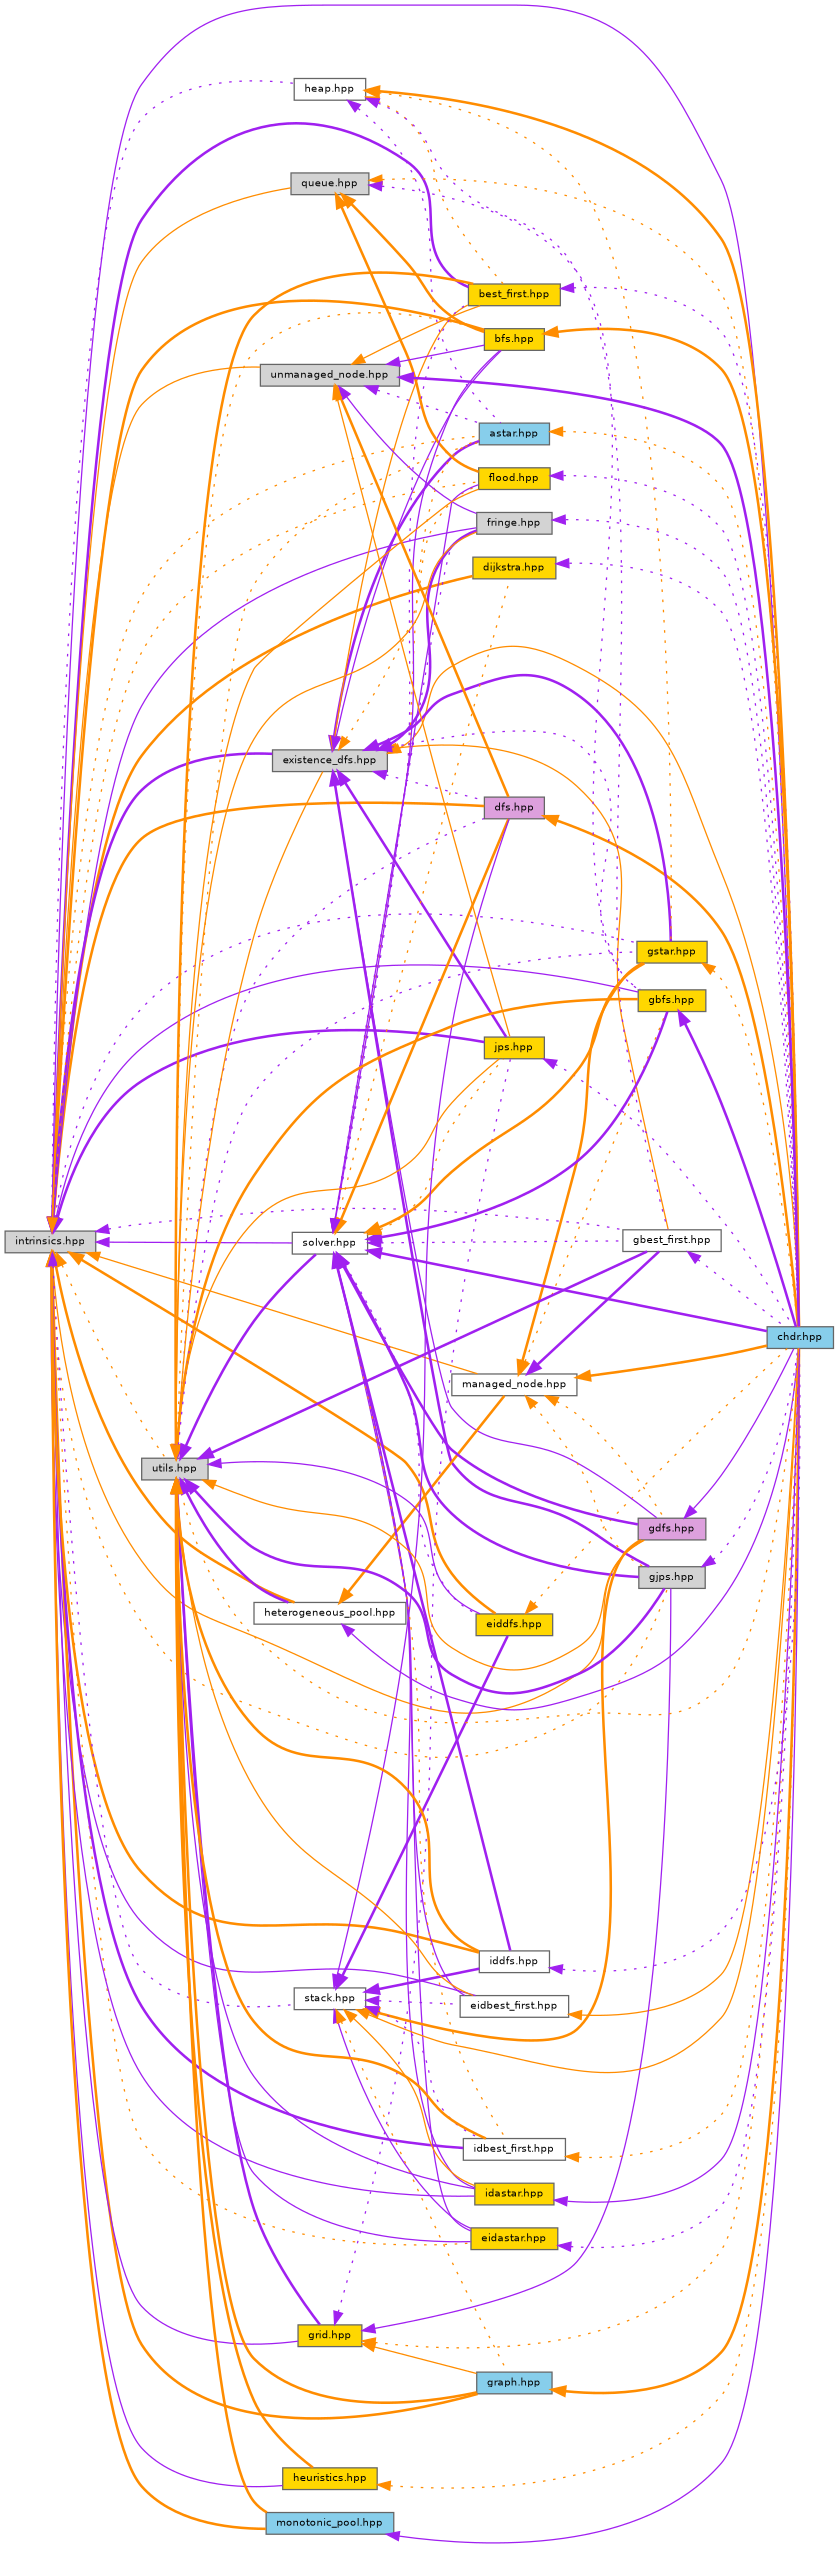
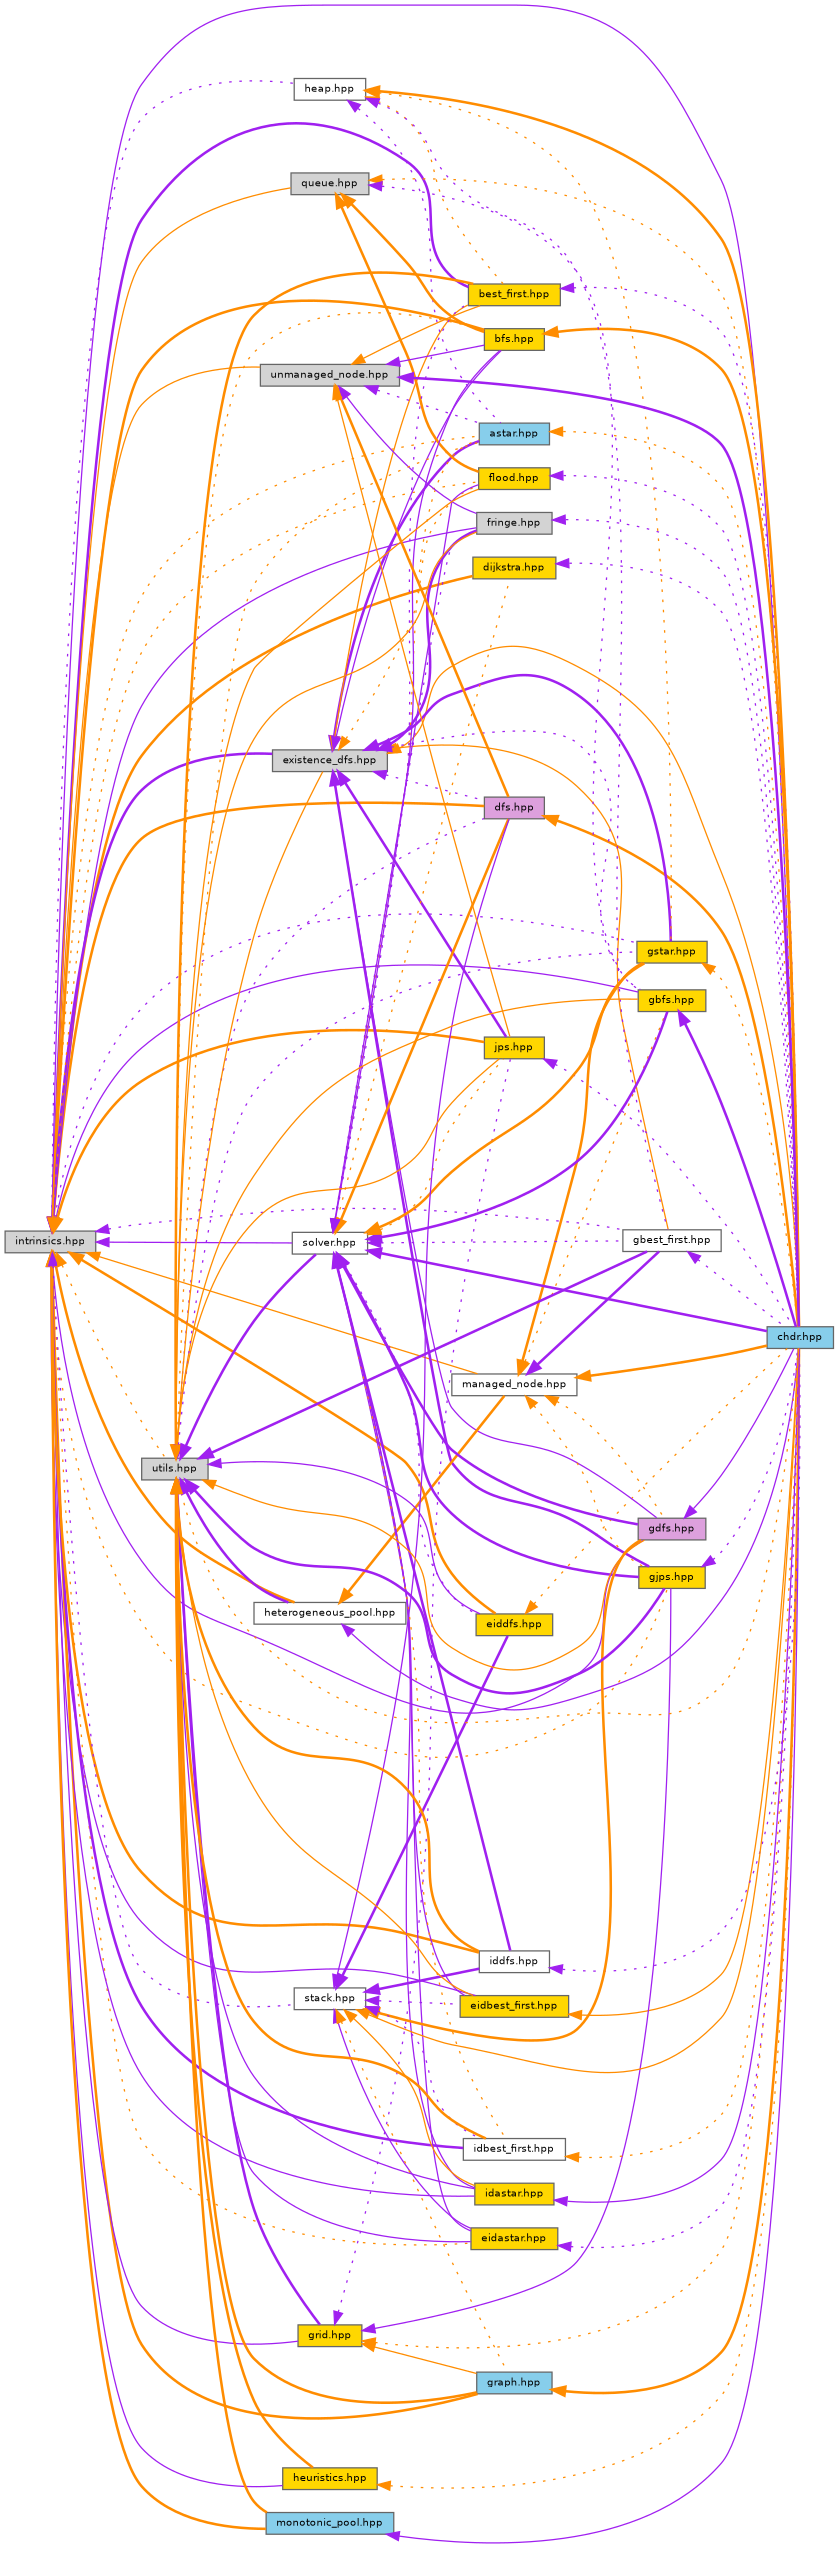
edge "jps.hpp" -> "intrinsics.hpp": color purple -> darkorange
edge "gbfs.hpp" -> "utils.hpp": style bold -> solid
node "gjps.hpp": fillcolor lightgrey -> gold
edge "gdfs.hpp" -> "intrinsics.hpp": color darkorange -> purple
node "eidbest_first.hpp": fillcolor white -> gold
